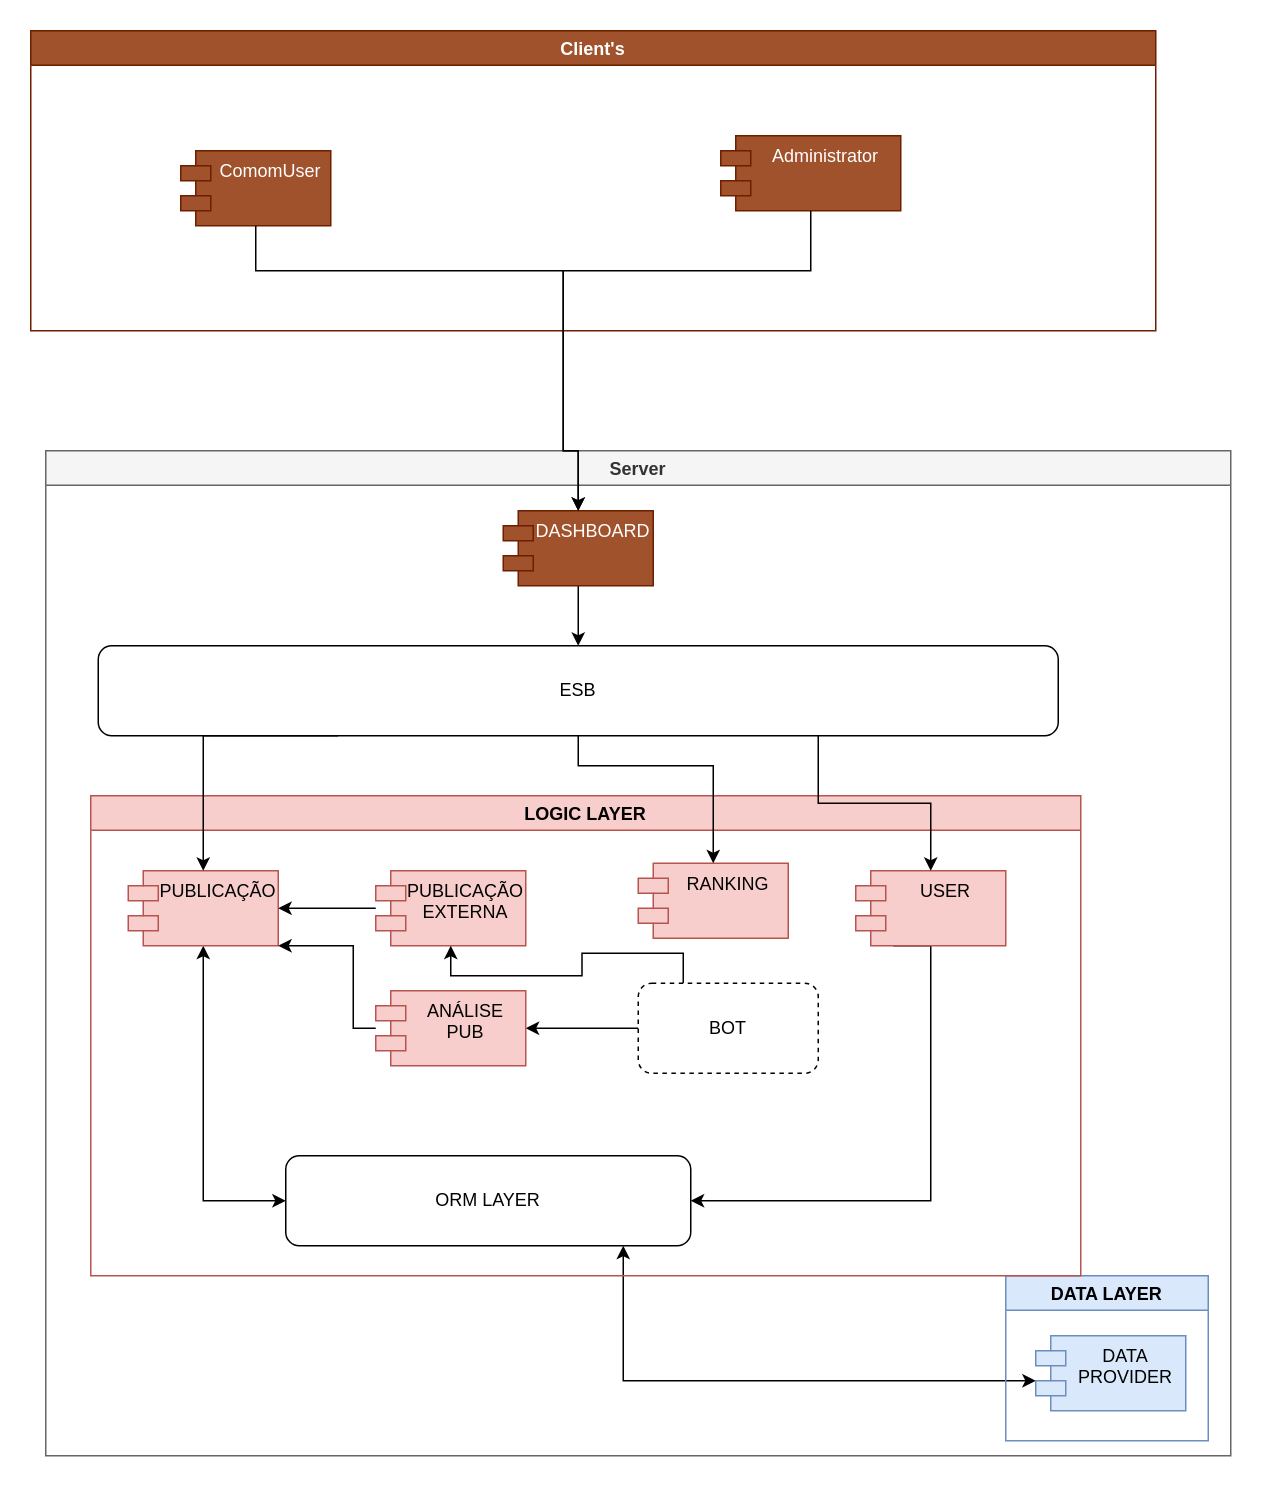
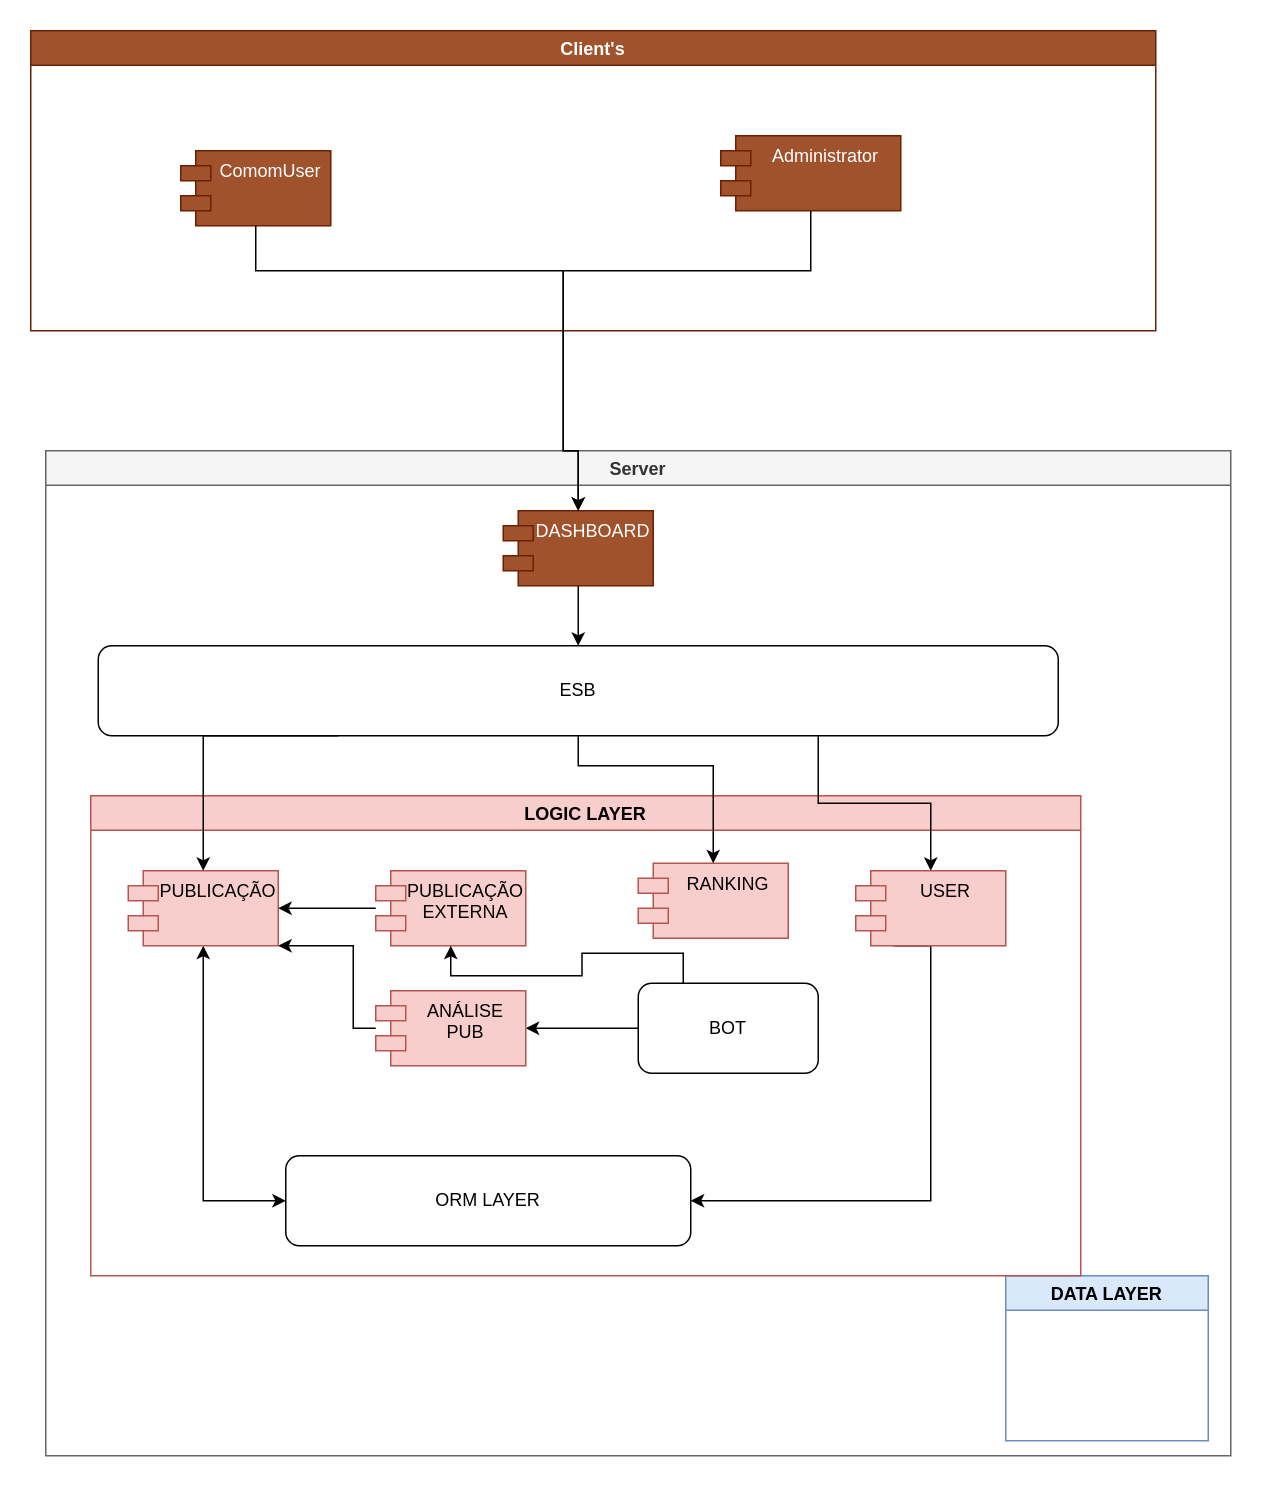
node "BOT": style dashed -> solid
node "DATA PROVIDER": removed
edge "ORM LAYER" -- "DATA PROVIDER": removed
